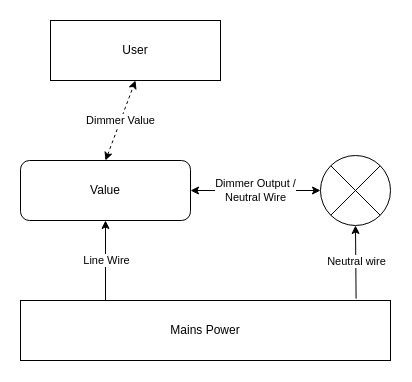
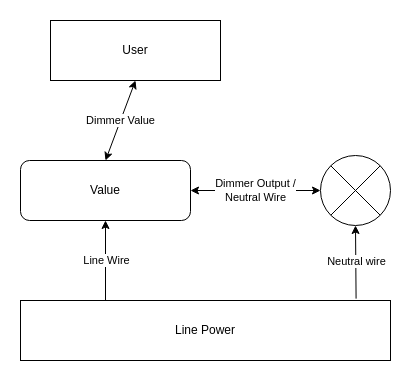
edge "User" -- "Value": style dashed -> solid
node "Mains Power": label "Mains Power" -> "Line Power"
